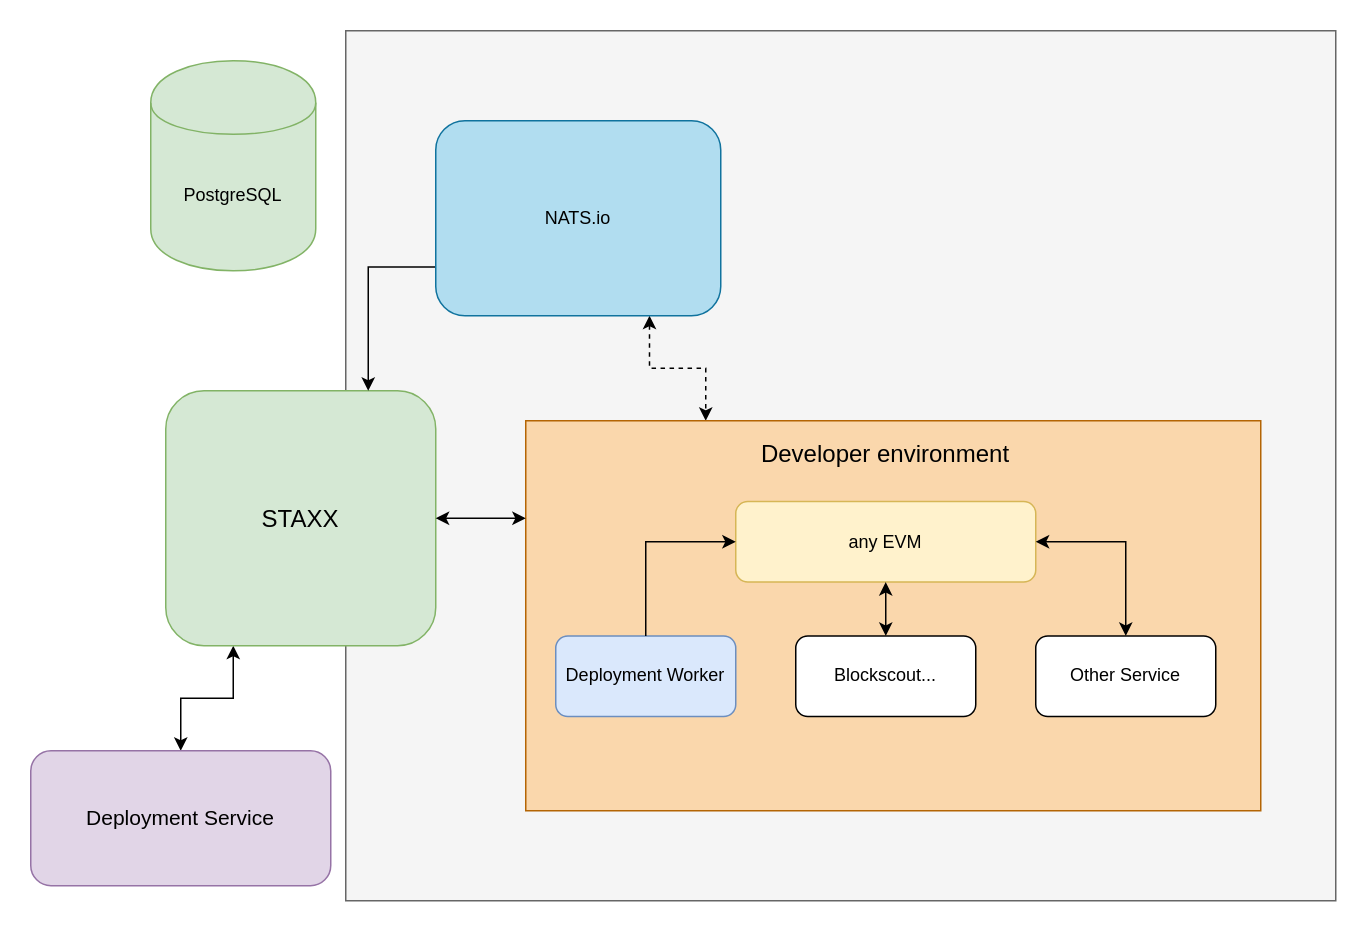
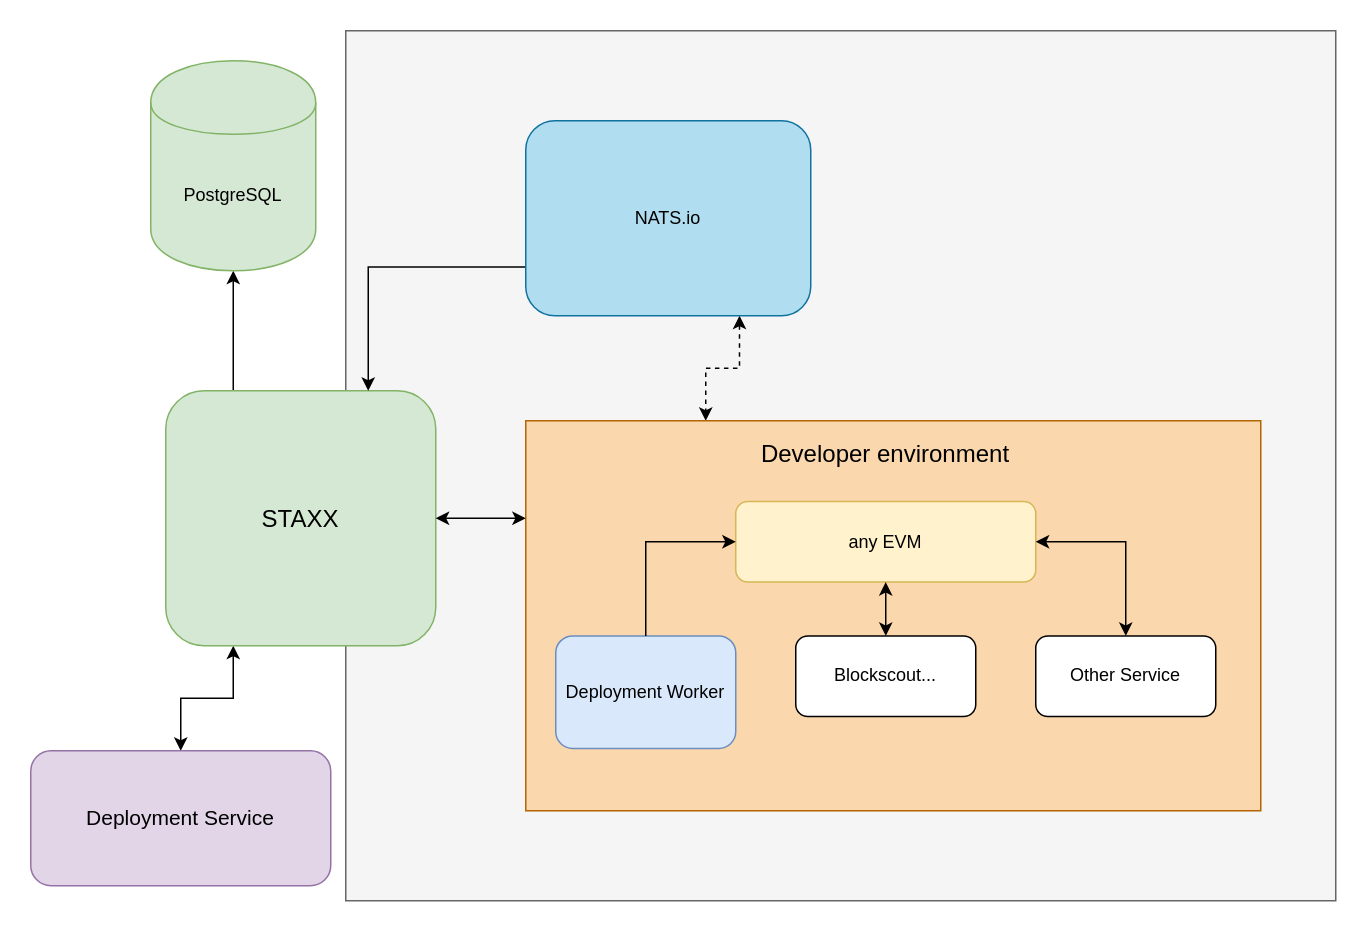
node "NATS.io": moved (578, 218) -> (668, 218)
edge "STAXX" -> "PostgreSQL": added
node "Deployment Worker": size 180x81 -> 180x113
